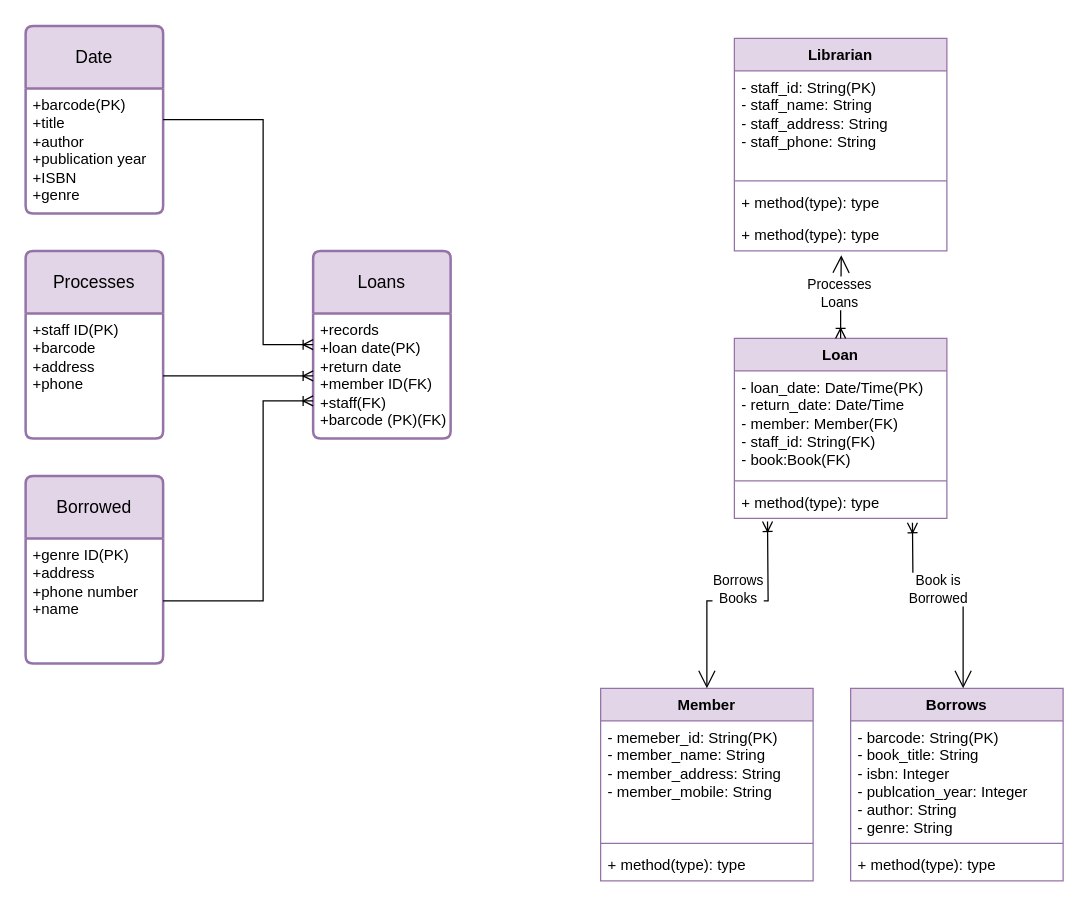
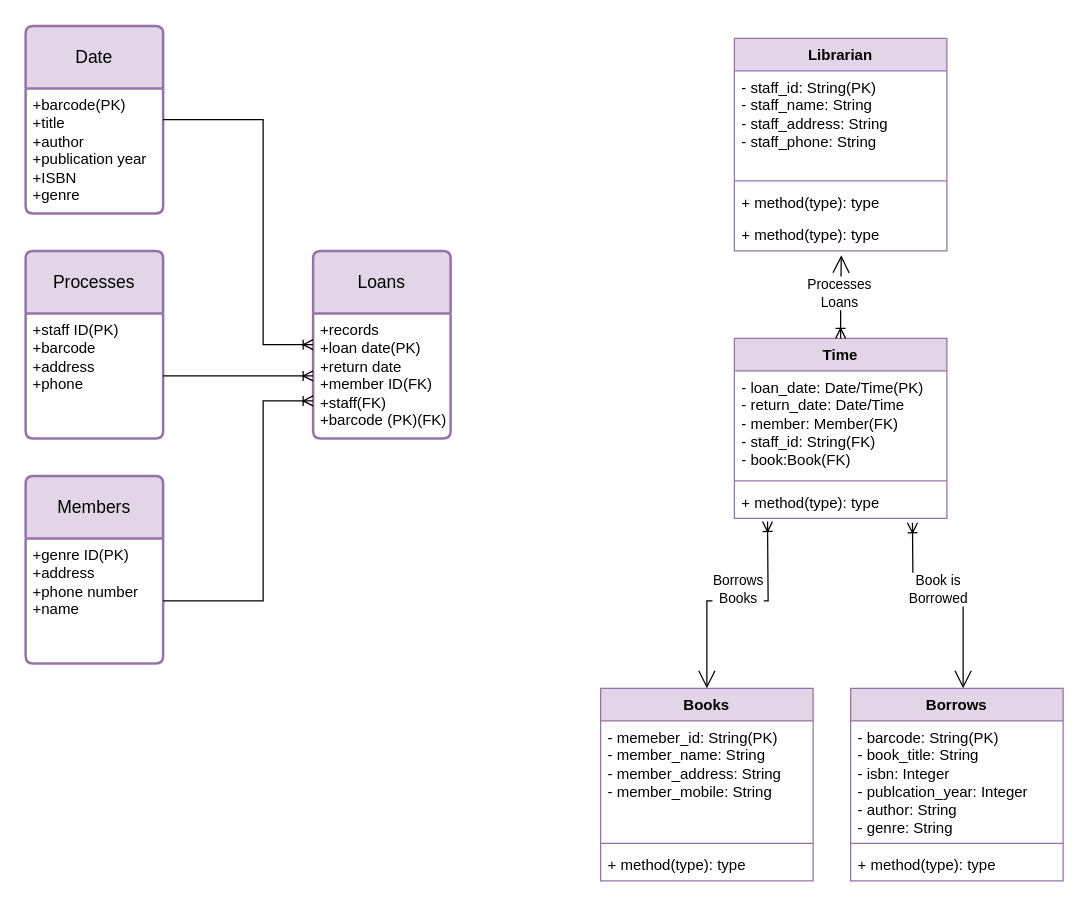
node "Loan": label "Loan" -> "Time"
node "Borrowed": label "Borrowed" -> "Members"
node "Member": label "Member" -> "Books"
